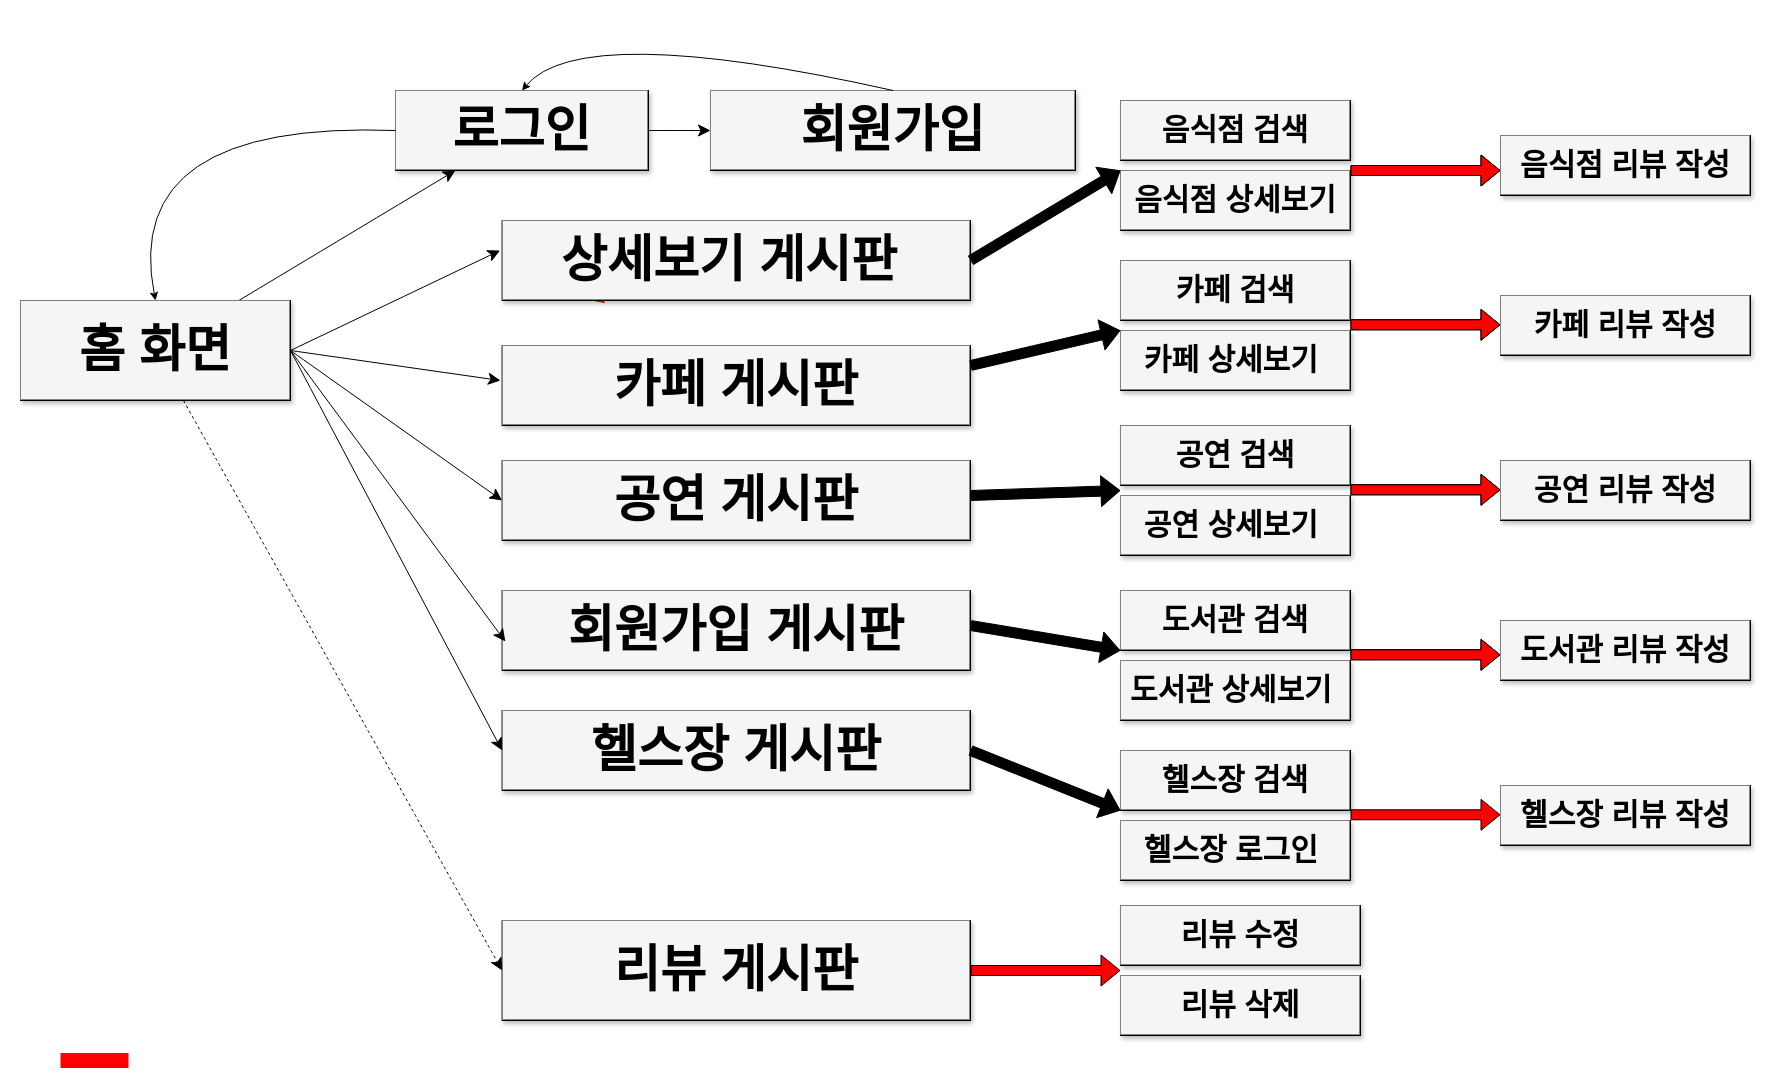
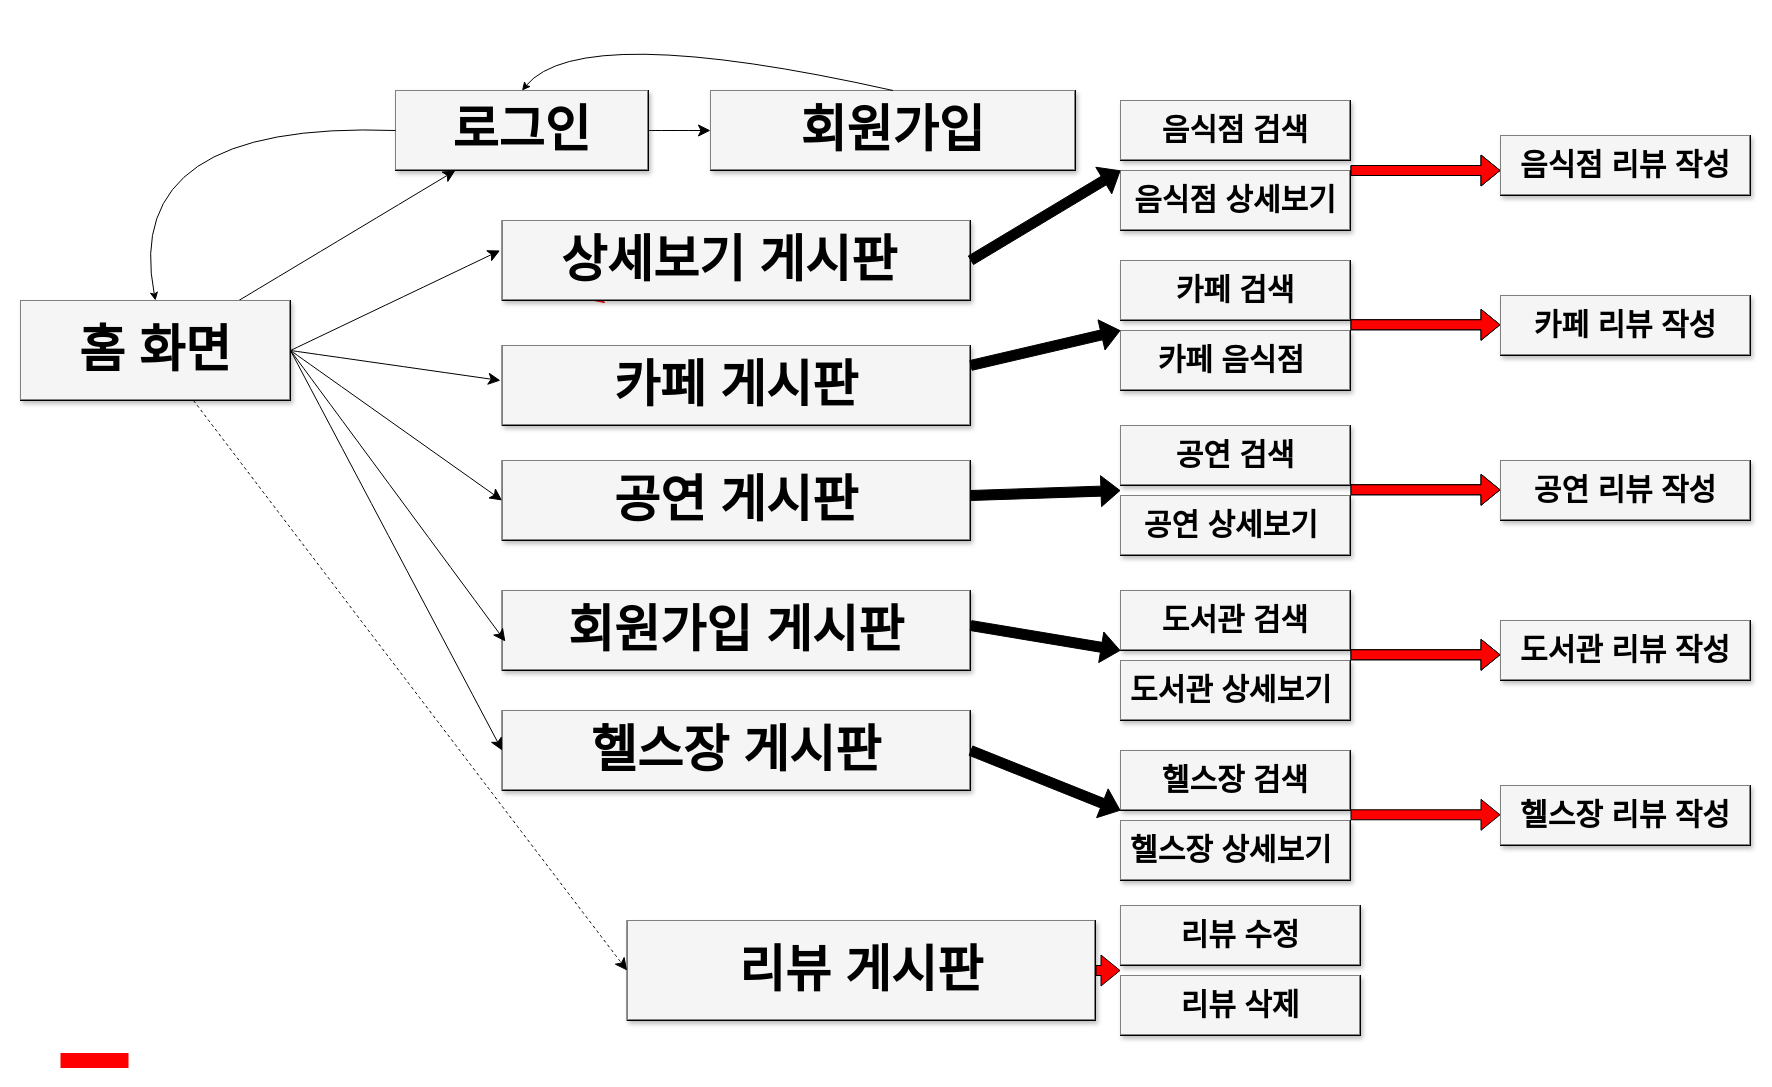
node "카페 상세보기": label "카페 상세보기" -> "카페 음식점"
node "헬스장 로그인": label "헬스장 로그인" -> "헬스장 상세보기"
node "리뷰 게시판": moved (736, 971) -> (861, 971)
